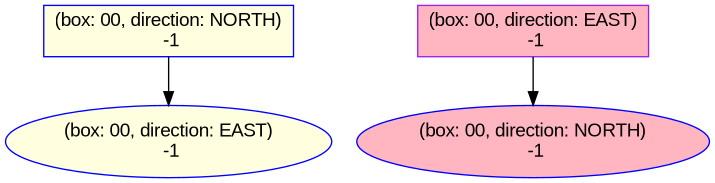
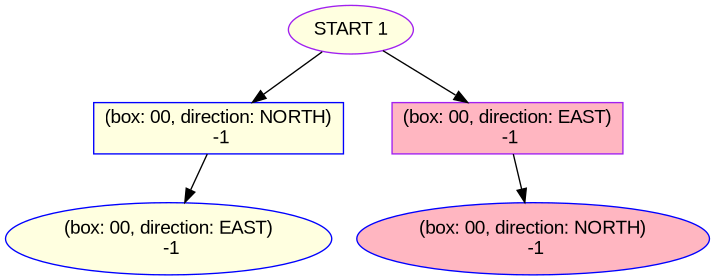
node "START 1": added
